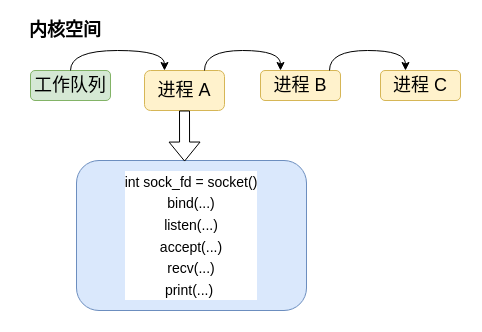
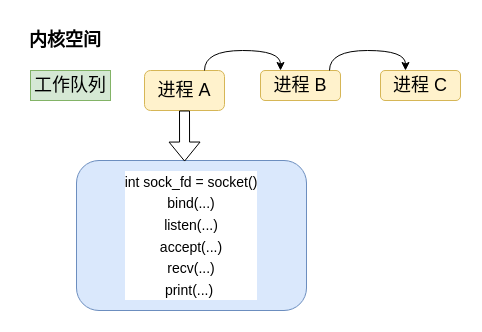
node "内核空间": moved (66, 31) -> (66, 41)
edge "工作队列" -> "进程 A": removed
node "工作队列": shape rounded rectangle -> rectangle
